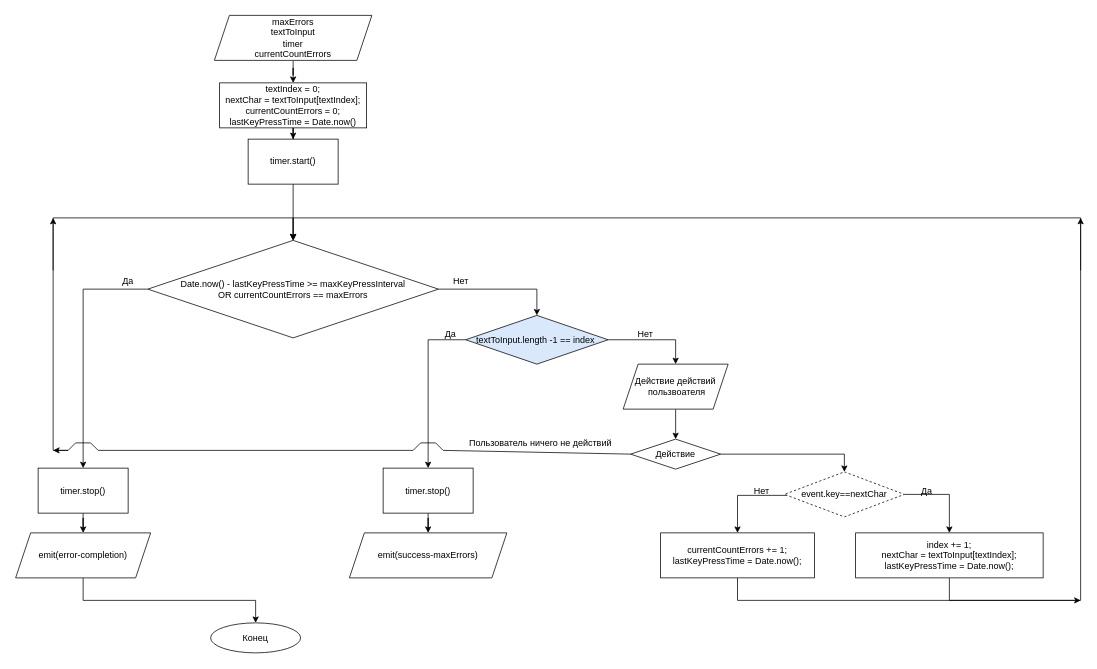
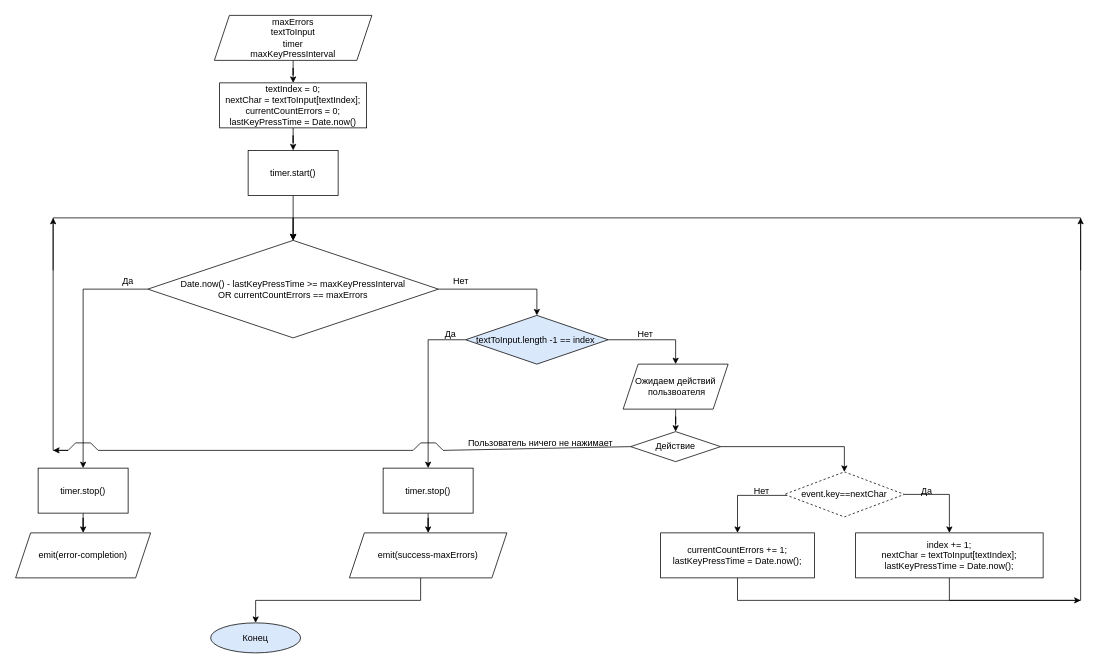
node "maxErrors textToInput timer currentCountErrors": label "maxErrors textToInput timer currentCountErrors" -> "maxErrors textToInput timer maxKeyPressInterval"
node "timer.start()": moved (293, 162) -> (293, 173)
node "Действие действий пользвоателя": label "Действие действий пользвоателя" -> "Ожидаем действий пользвоателя"
node "Пользователь ничего не действий": label "Пользователь ничего не действий" -> "Пользователь ничего не нажимает"
node "Действие": moved (675, 454) -> (675, 447)
edge "emit(error-completion)" -> "Конец": removed
edge "emit(success-maxErrors)" -> "Конец": added
node "Конец": fillcolor #ffffff -> #dae8fc
